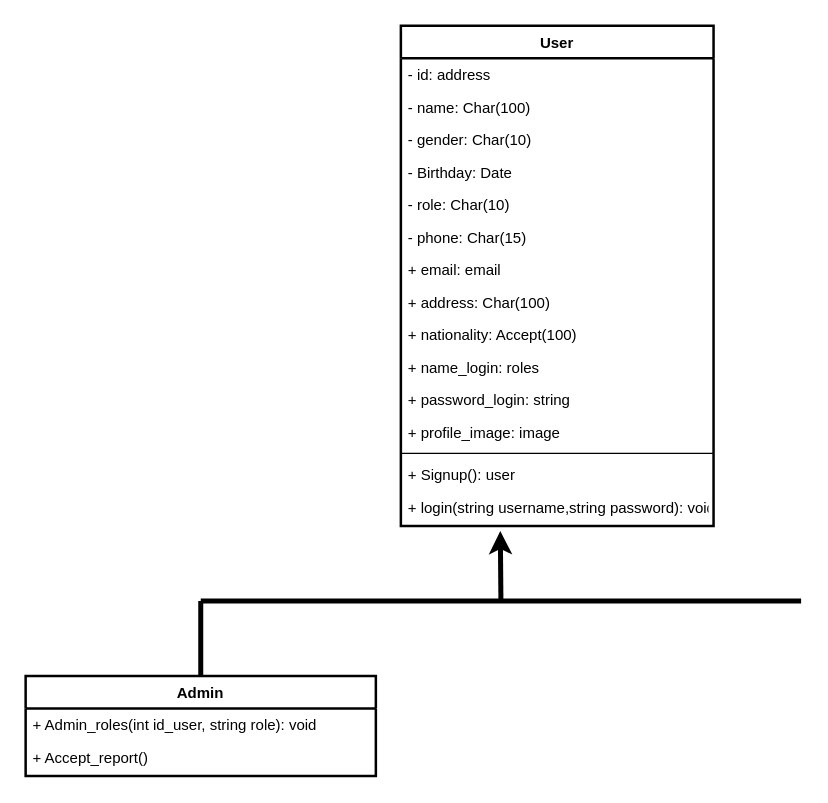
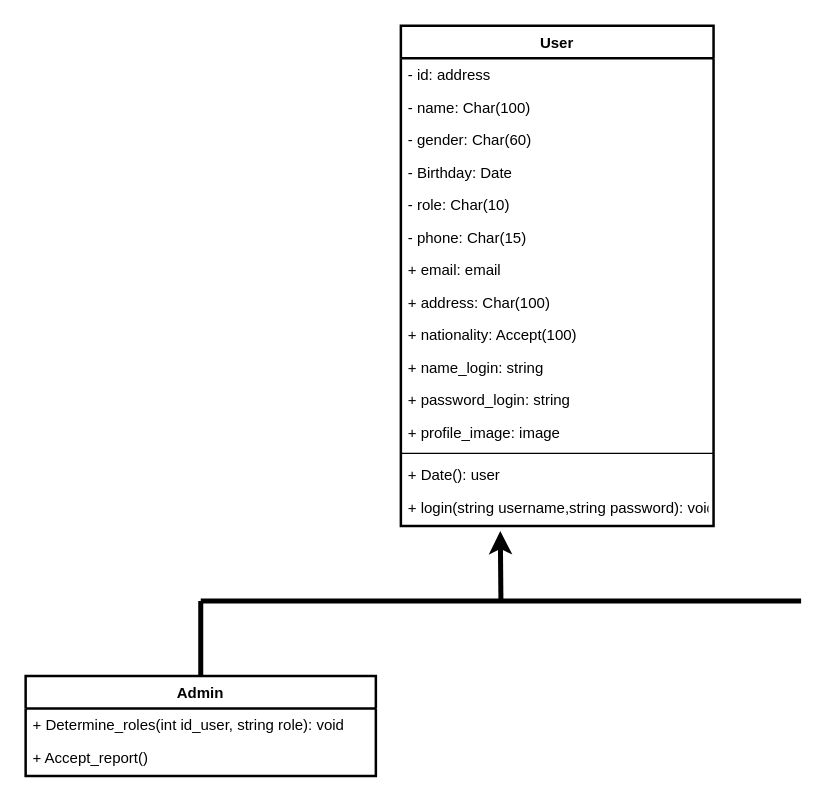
node "- gender: Char(10)": label "- gender: Char(10)" -> "- gender: Char(60)"
node "+ name_login: roles": label "+ name_login: roles" -> "+ name_login: string"
node "+ Signup(): user": label "+ Signup(): user" -> "+ Date(): user"
node "+ Admin_roles(int id_user, string role): void": label "+ Admin_roles(int id_user, string role): void" -> "+ Determine_roles(int id_user, string role): void"
